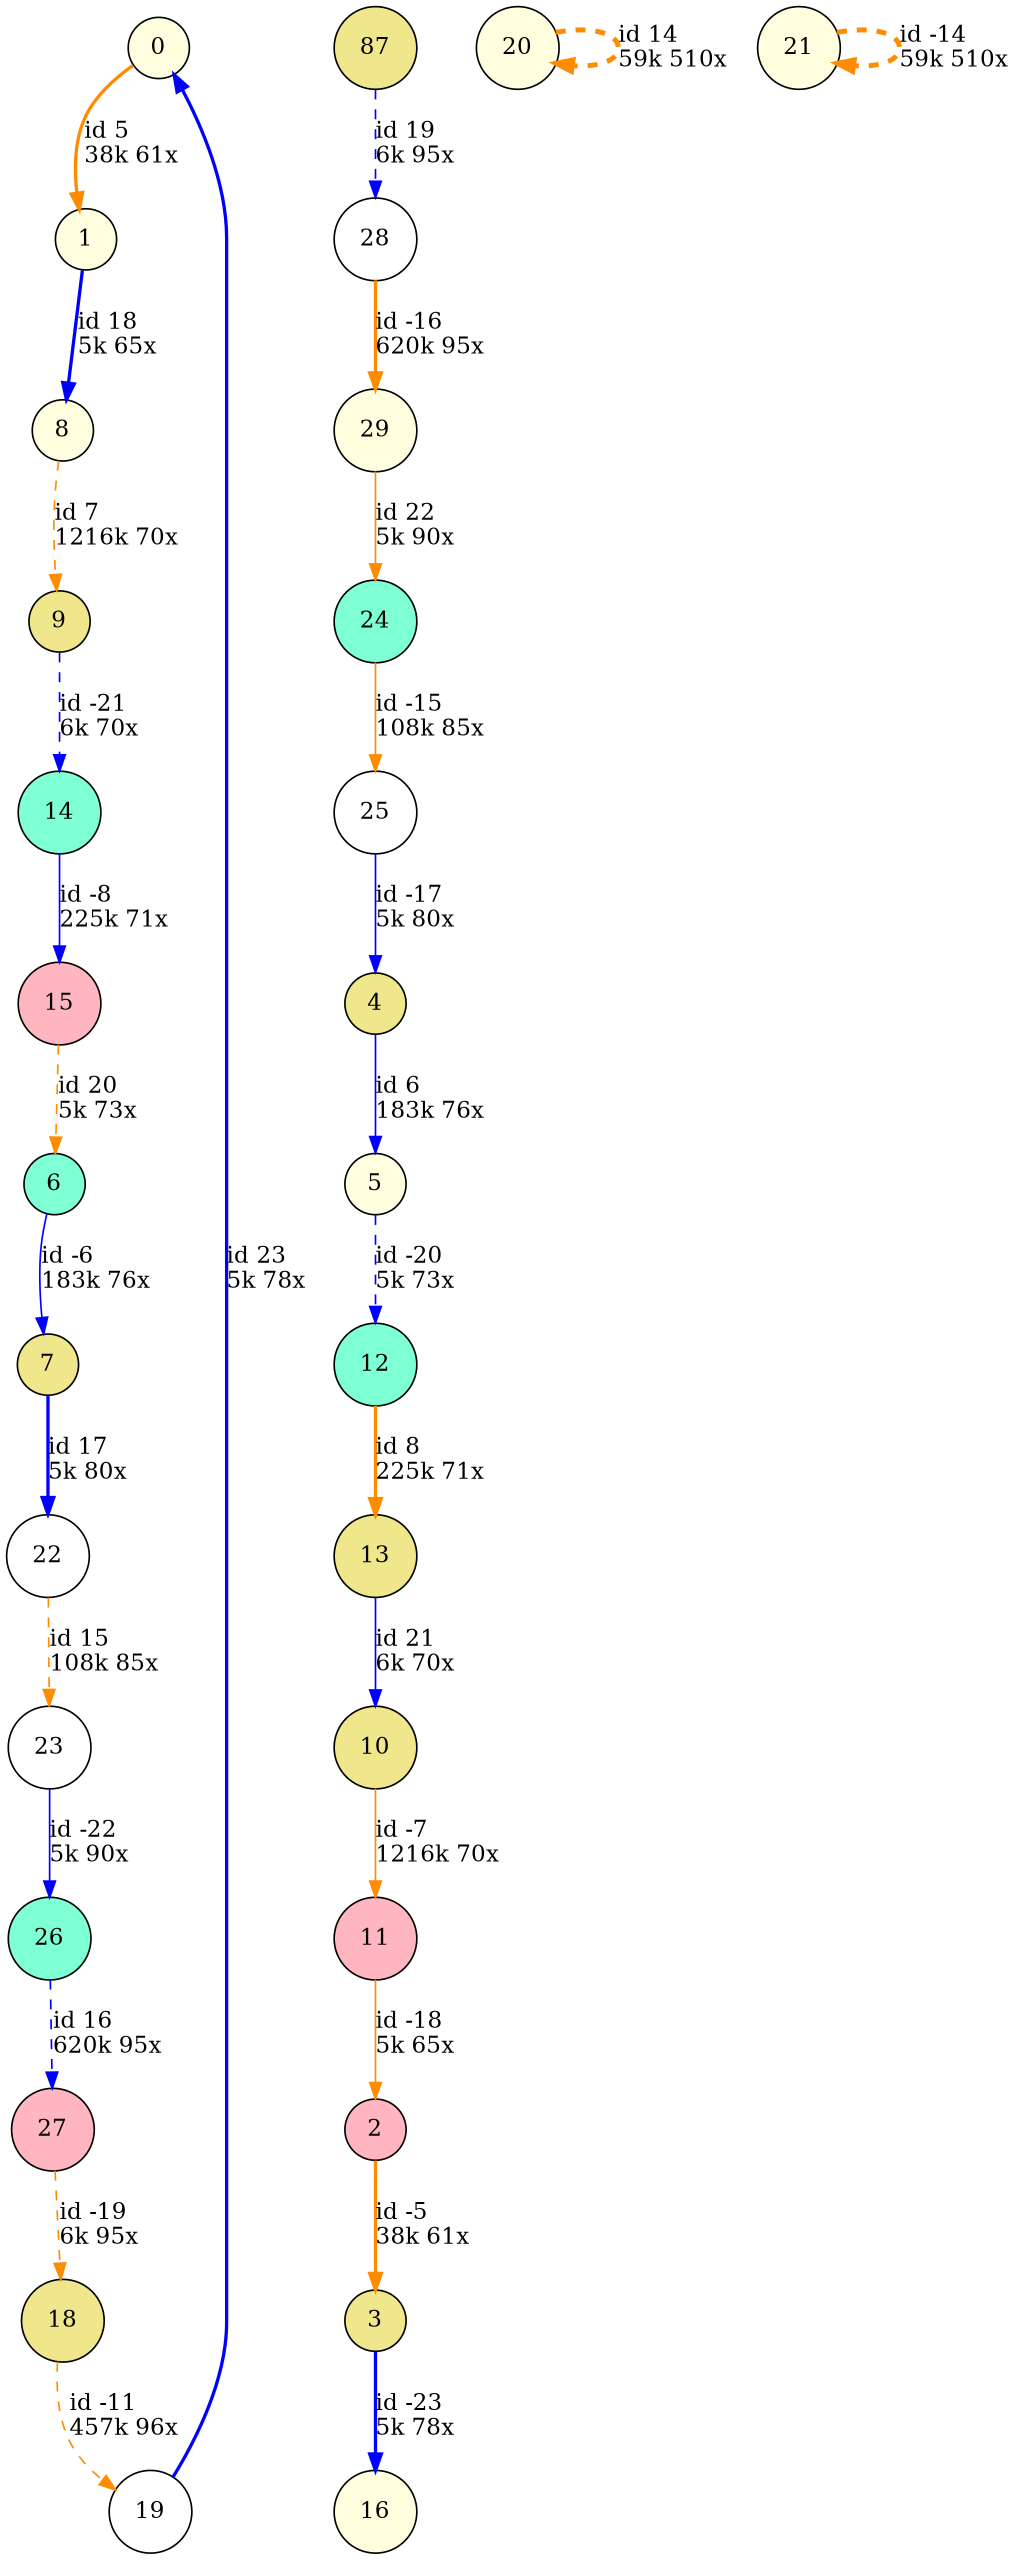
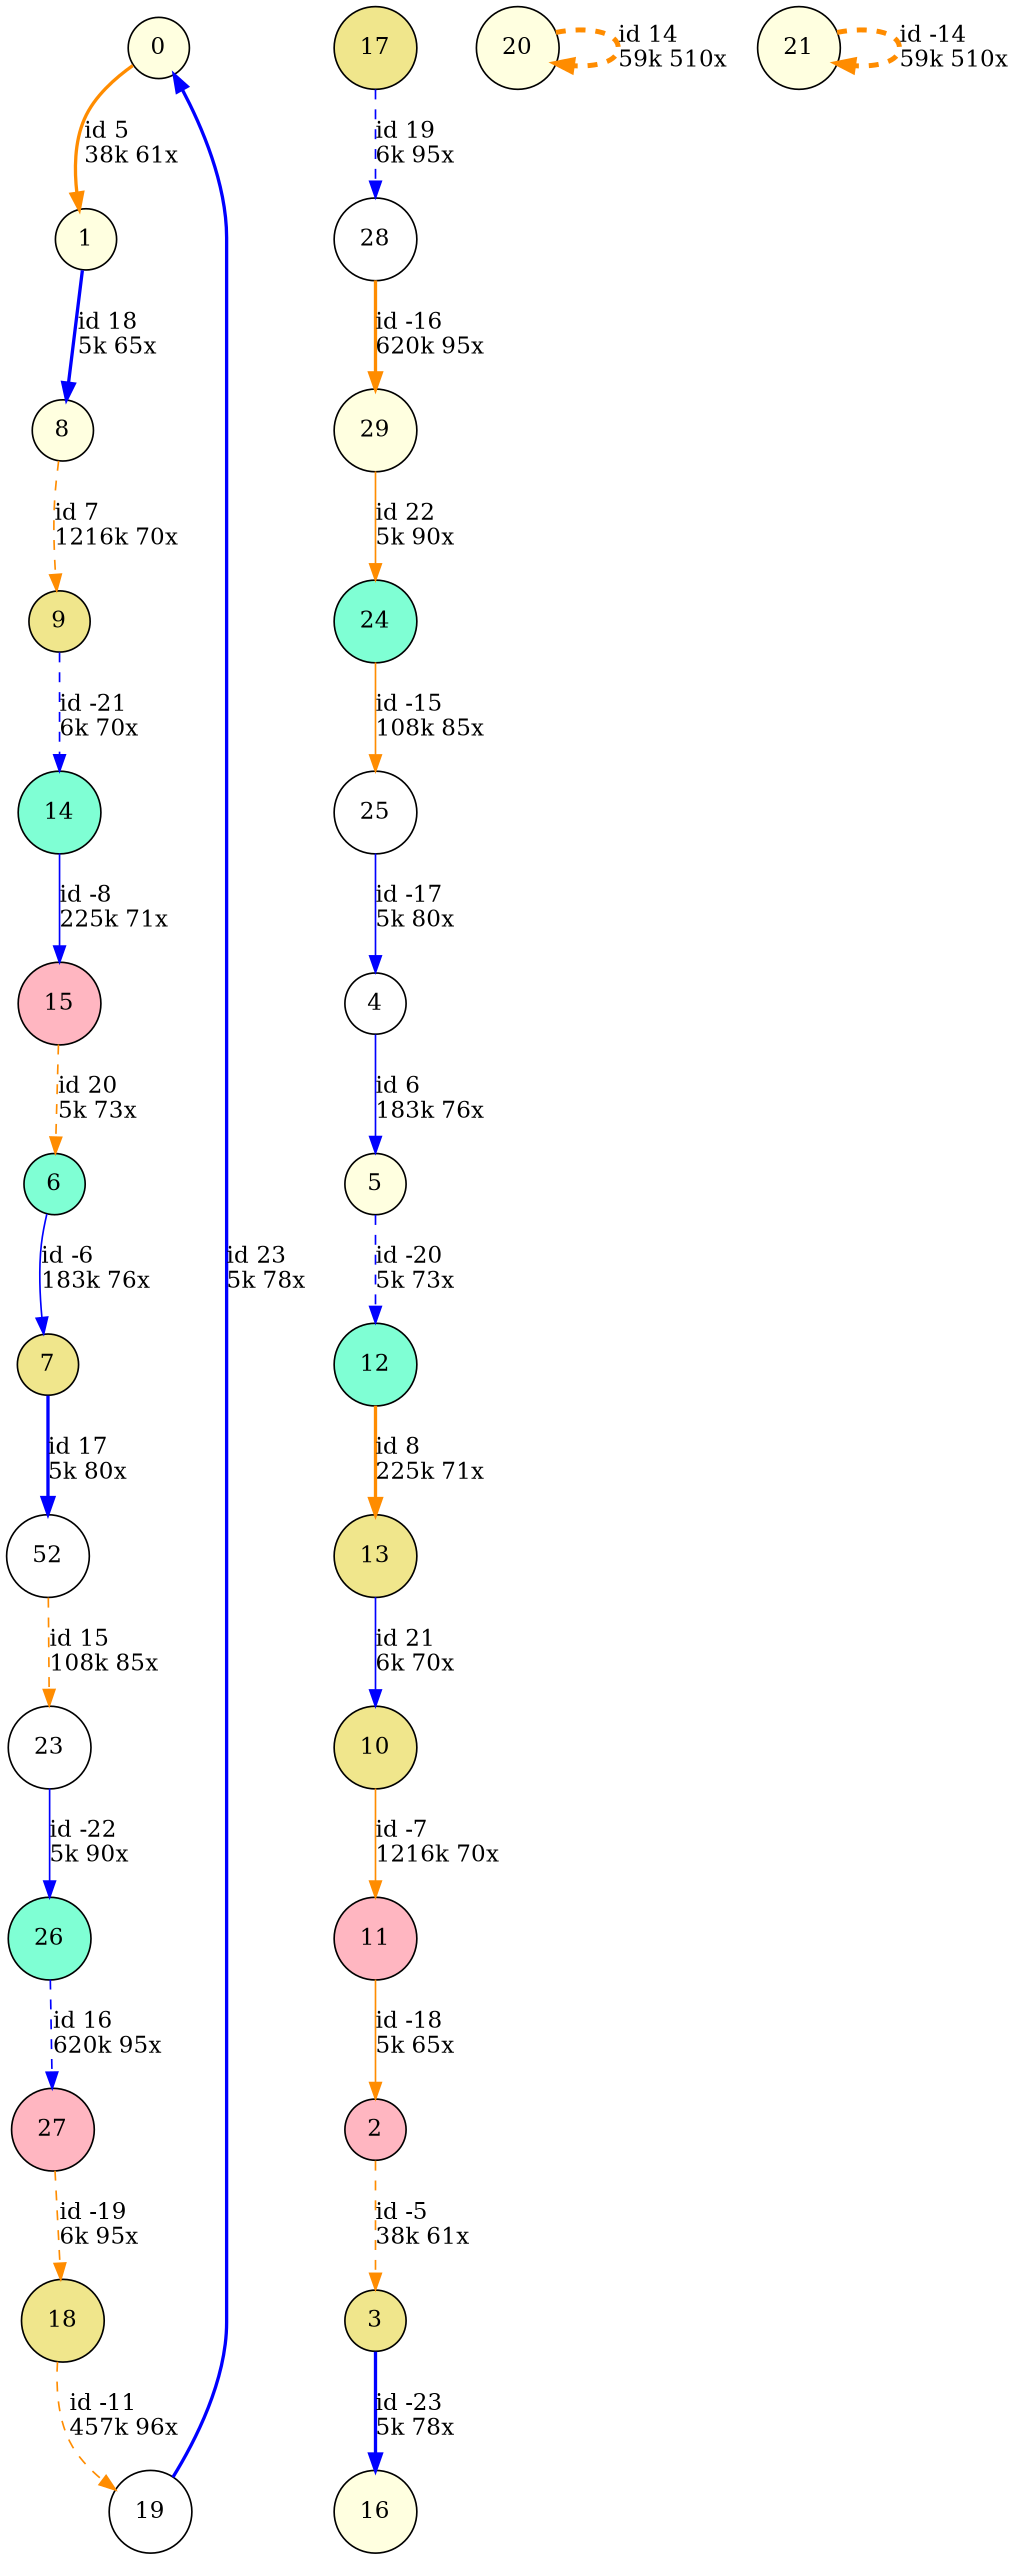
node "87": label "87" -> "17"
node "4": fillcolor khaki -> white
node "22": label "22" -> "52"
edge "2" -> "3": style bold -> dashed
